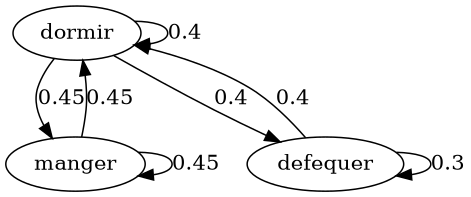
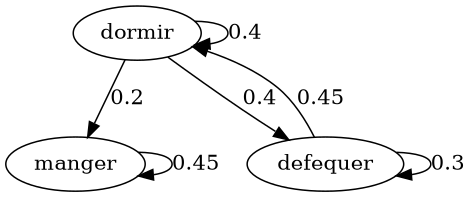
edge "dormir" -> "manger": label "0.45" -> "0.2"
edge "defequer" -> "dormir": label "0.4" -> "0.45"
edge "manger" -> "dormir": removed, label "0.45"
